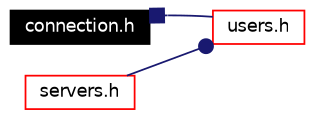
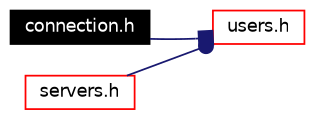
edge "users.h" -> "connection.h": reversed
